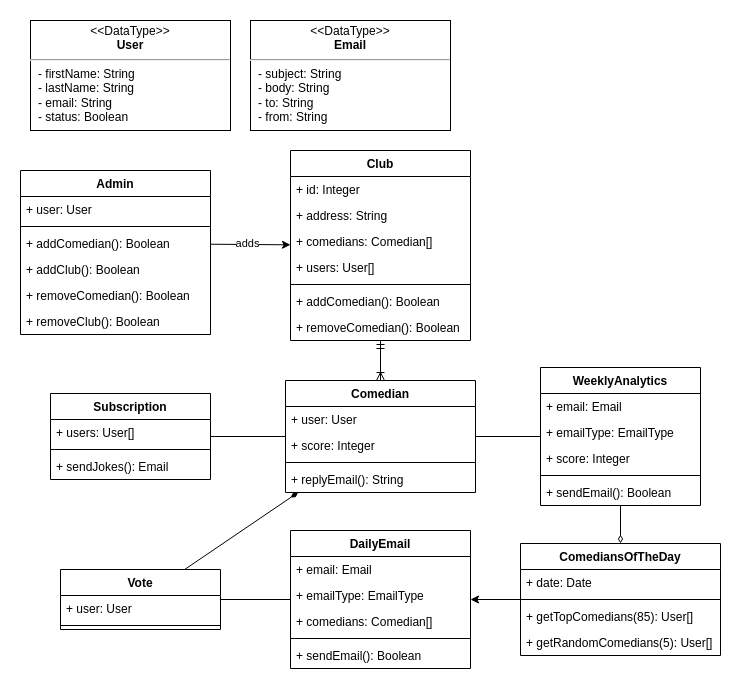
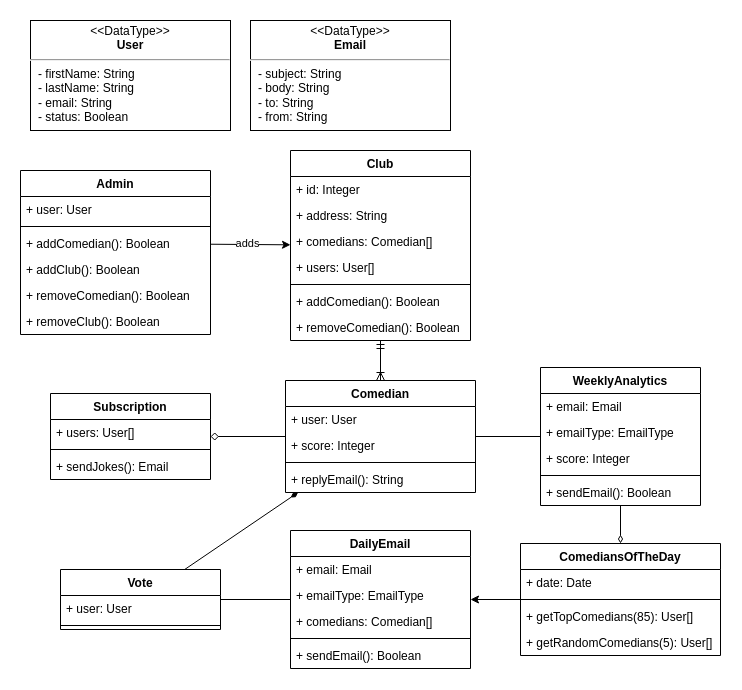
edge "Subscription" -- "Comedian": arrowhead none -> diamond
